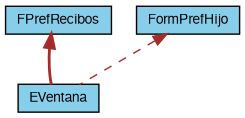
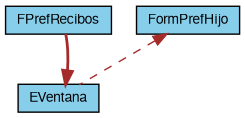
edge "EVentana" -> "FPrefRecibos": reversed
